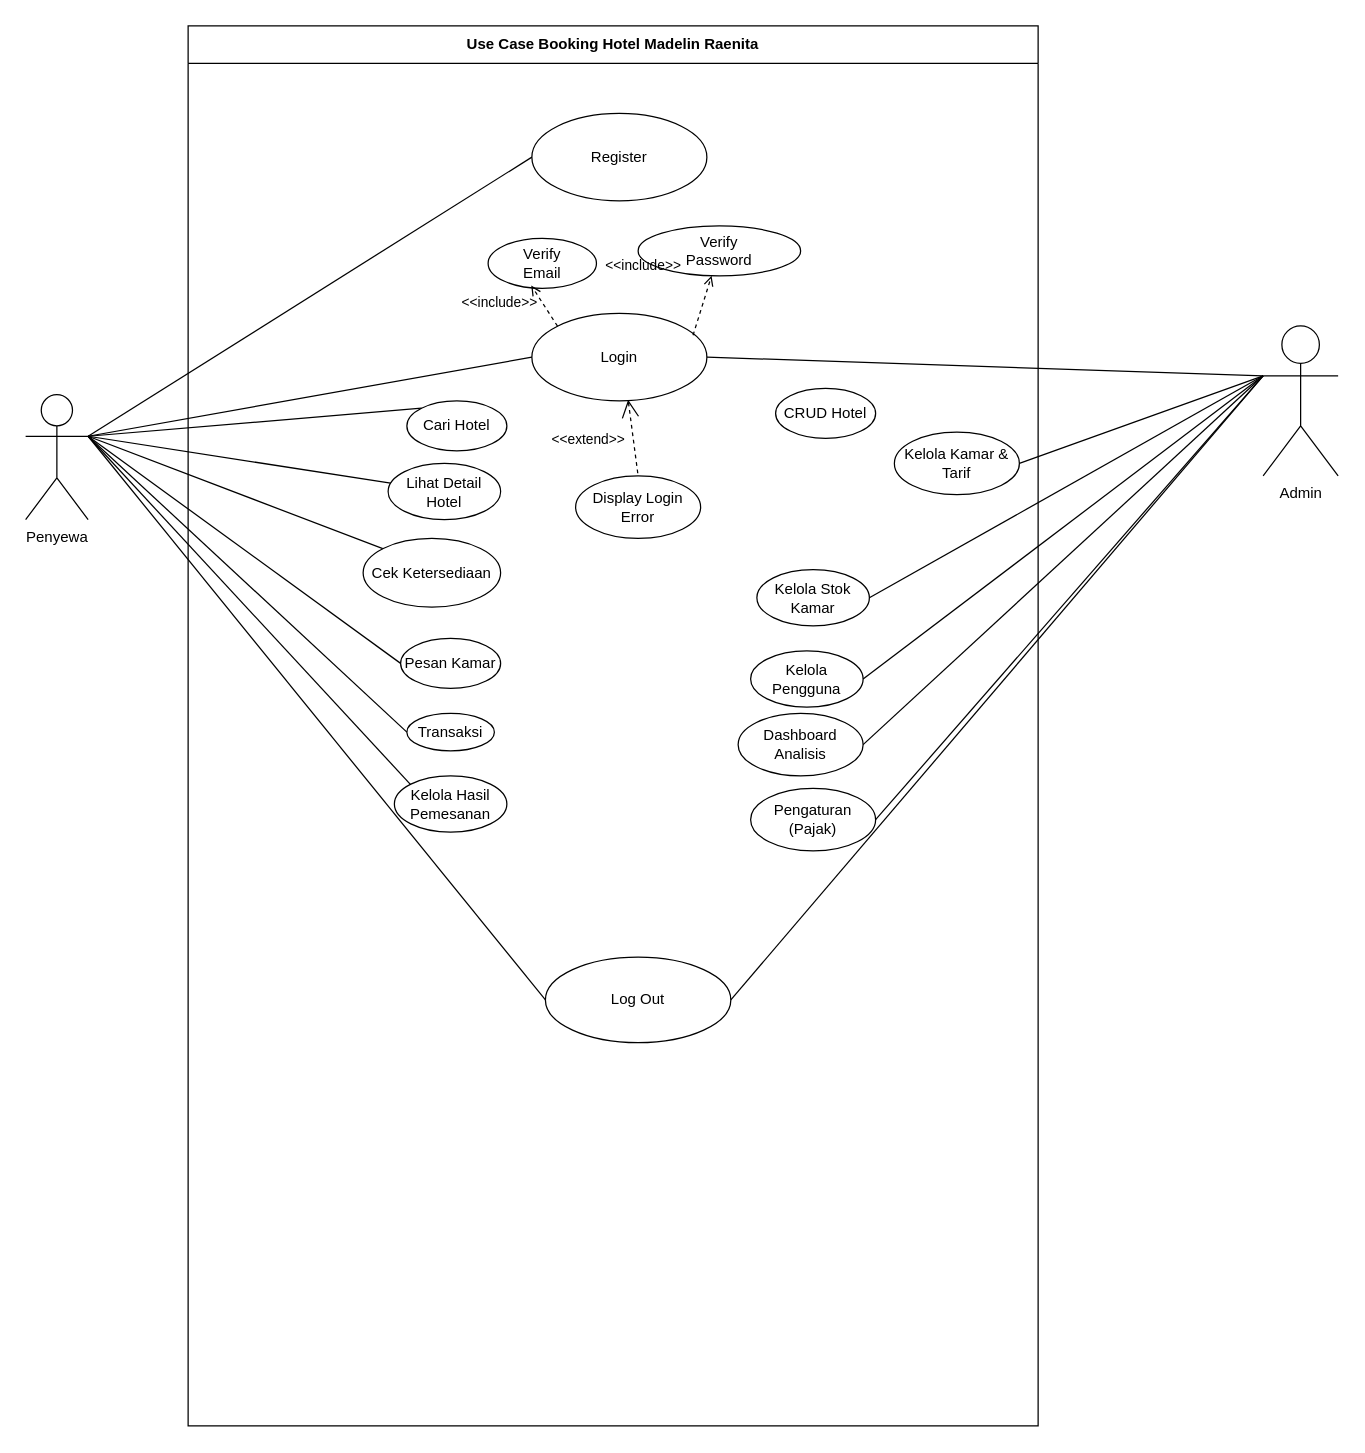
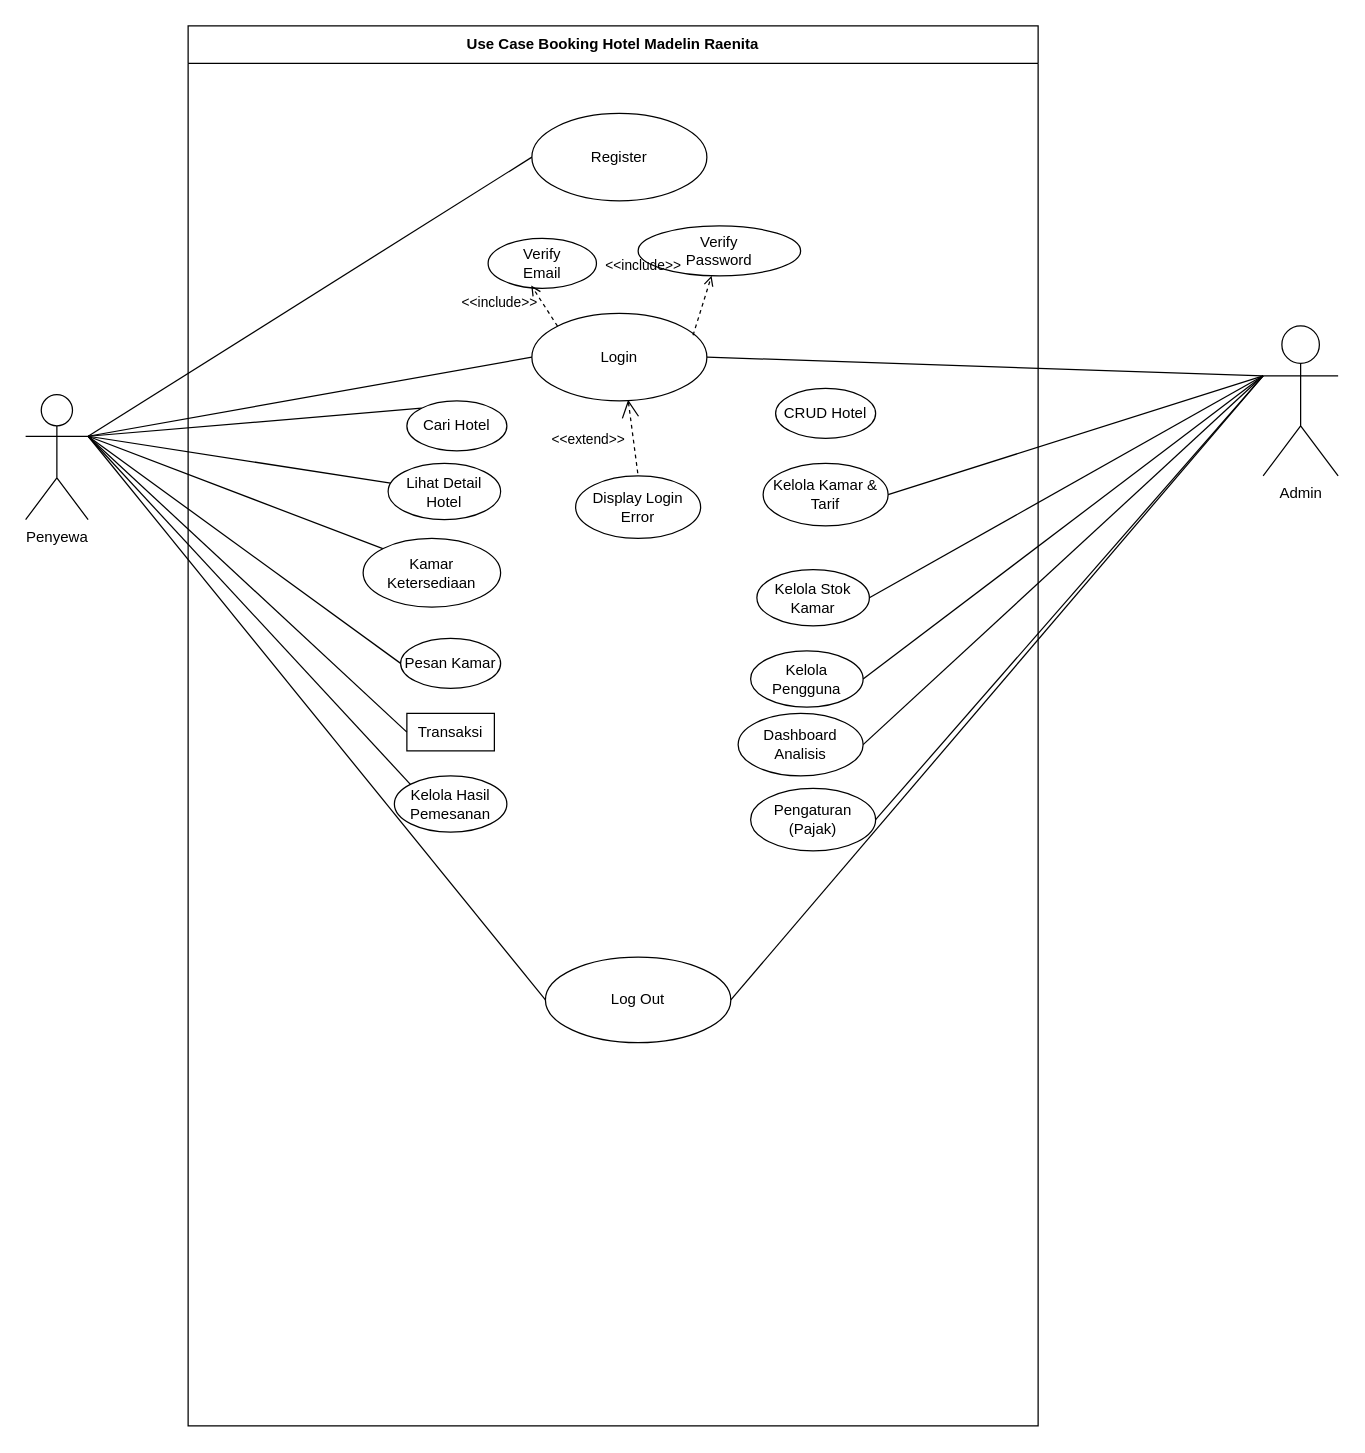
node "Kelola Kamar & Tarif": moved (957, 463) -> (826, 494)
node "Cek Ketersediaan": label "Cek Ketersediaan" -> "Kamar Ketersediaan"
node "Transaksi": shape ellipse -> rectangle
